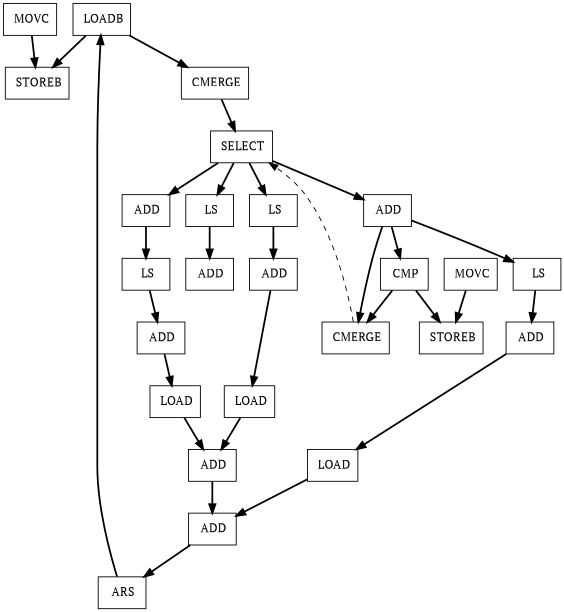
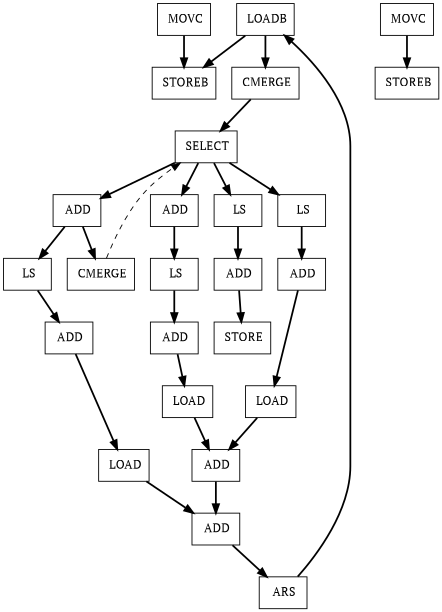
node "CMP": removed
node "STORE": added
